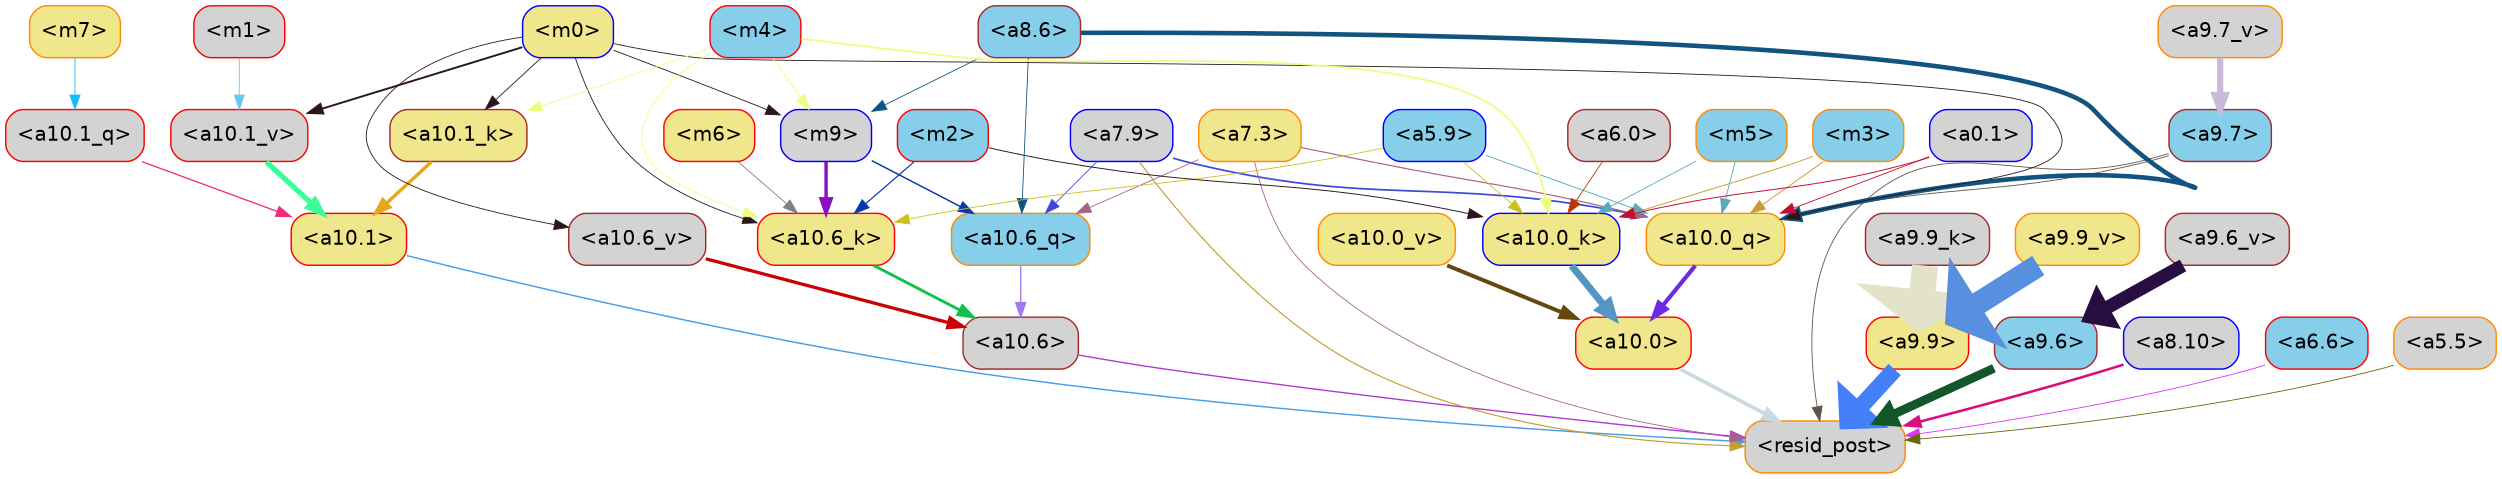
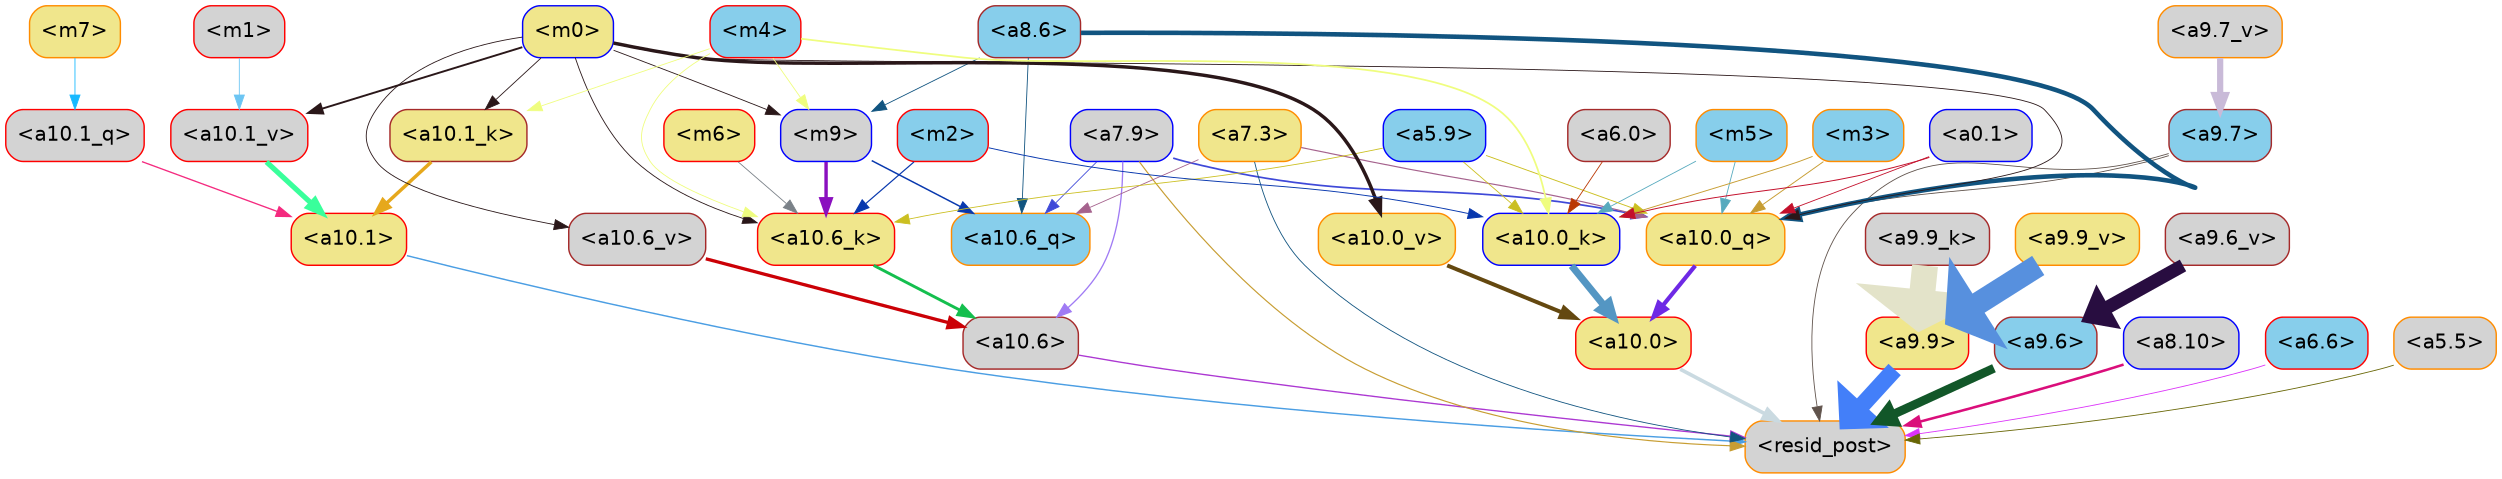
edge "<m0>" -> "<a10.0_v>": added
edge "<a5.9>" -> "<a10.0_q>": color #57aabe -> #cbbf21
edge "<m2>" -> "<a10.0_k>": color #2a1719 -> #0838ae
edge "<a10.6_q>" -> "<a10.6>": now "<a7.9>" -> "<a10.6>"
edge "<a7.3>" -> "<resid_post>": color #a5628d -> #115480
